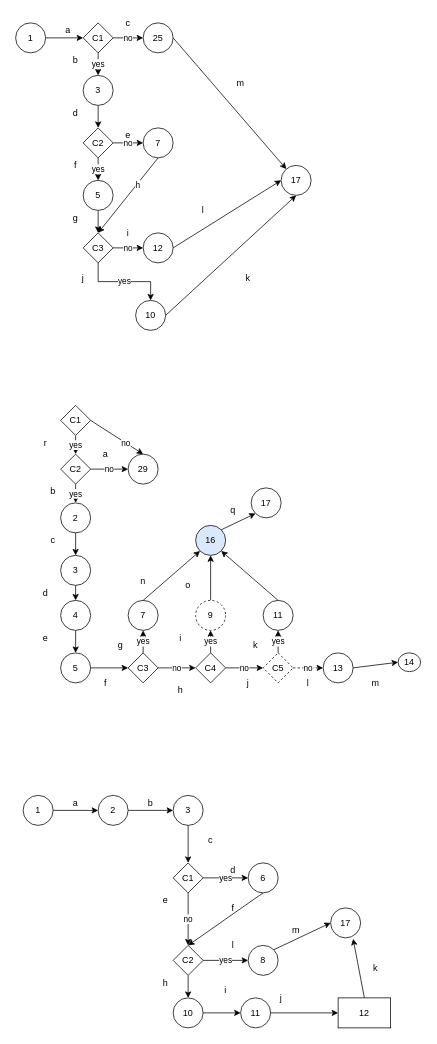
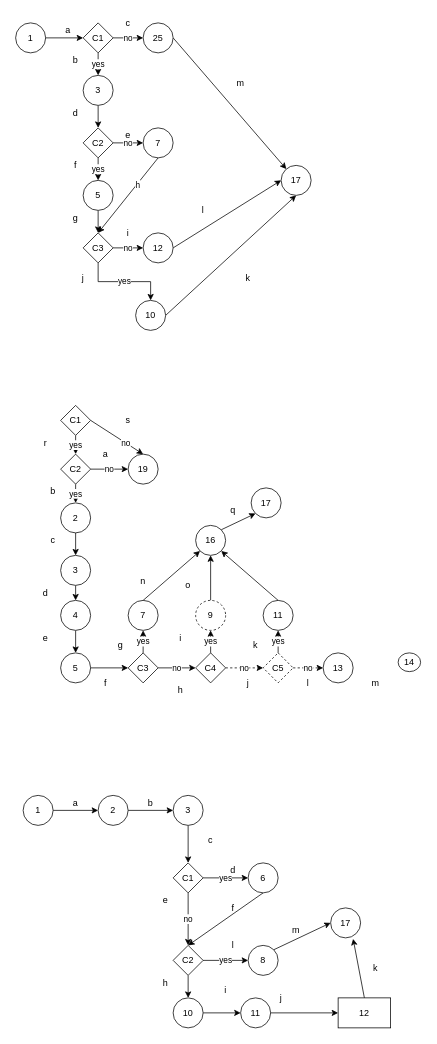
node "s": added
node "29": label "29" -> "19"
node "16": fillcolor #dae8fc -> #ffffff
edge "13" -> "14": removed
edge "C4" -> "C5": style solid -> dashed
